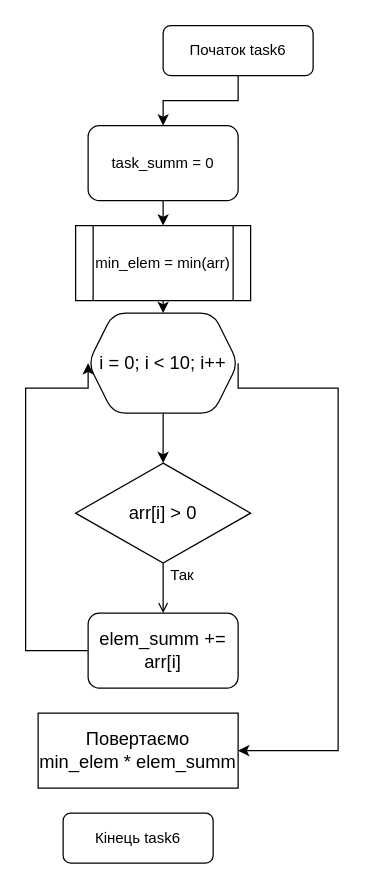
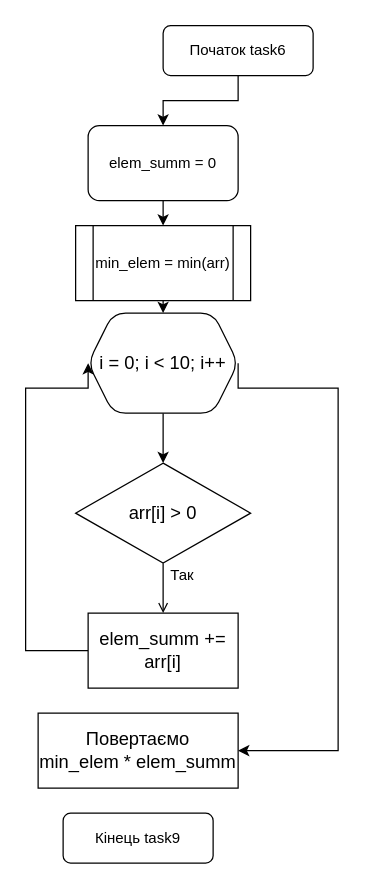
node "task_summ = 0": label "task_summ = 0" -> "elem_summ = 0"
node "elem_summ += arr[i]": shape rounded rectangle -> rectangle
node "Кінець task6": label "Кінець task6" -> "Кінець task9"
